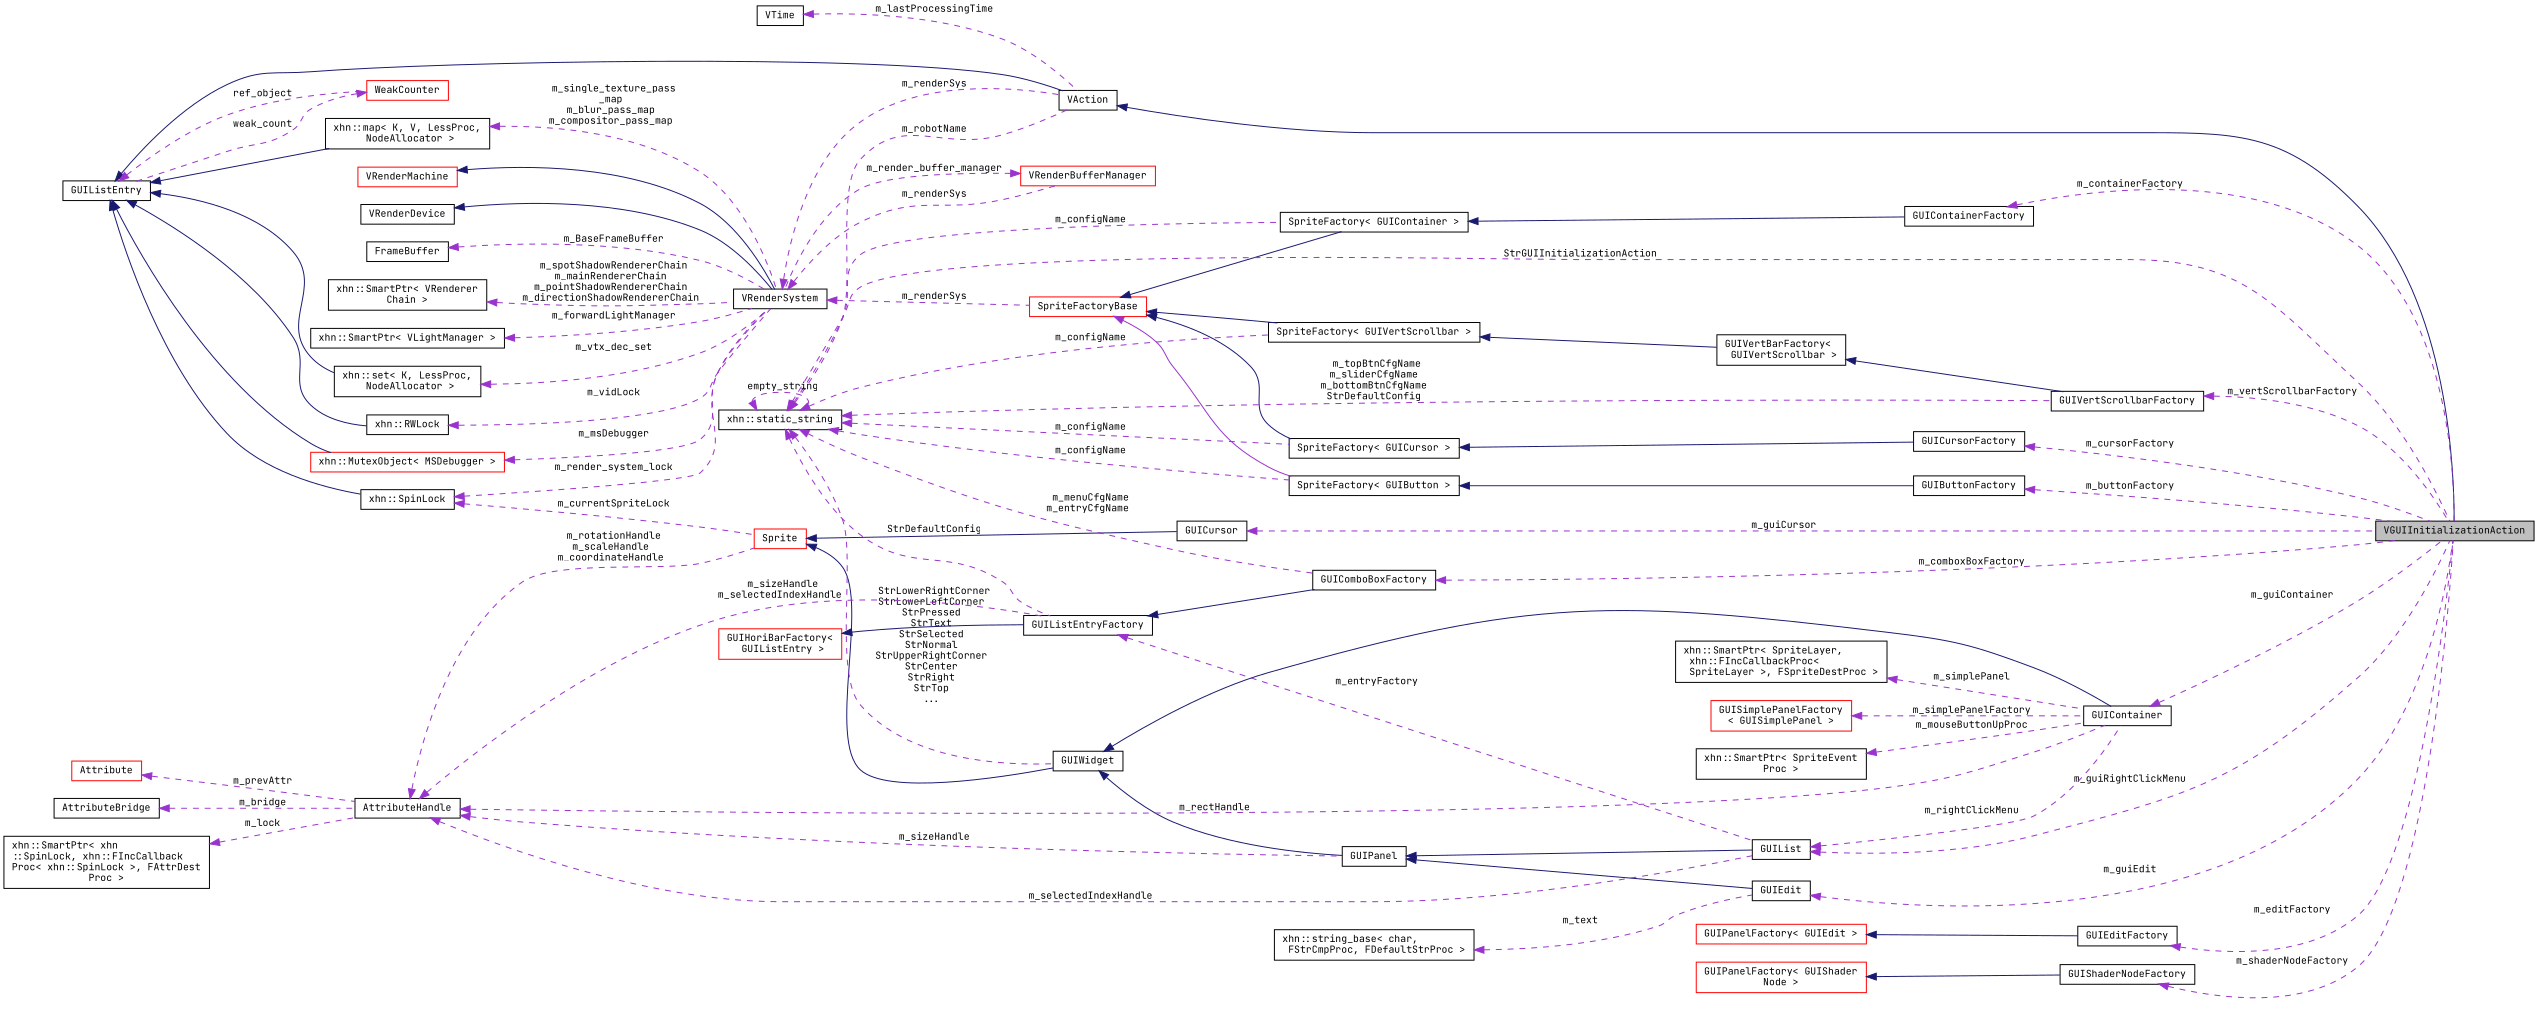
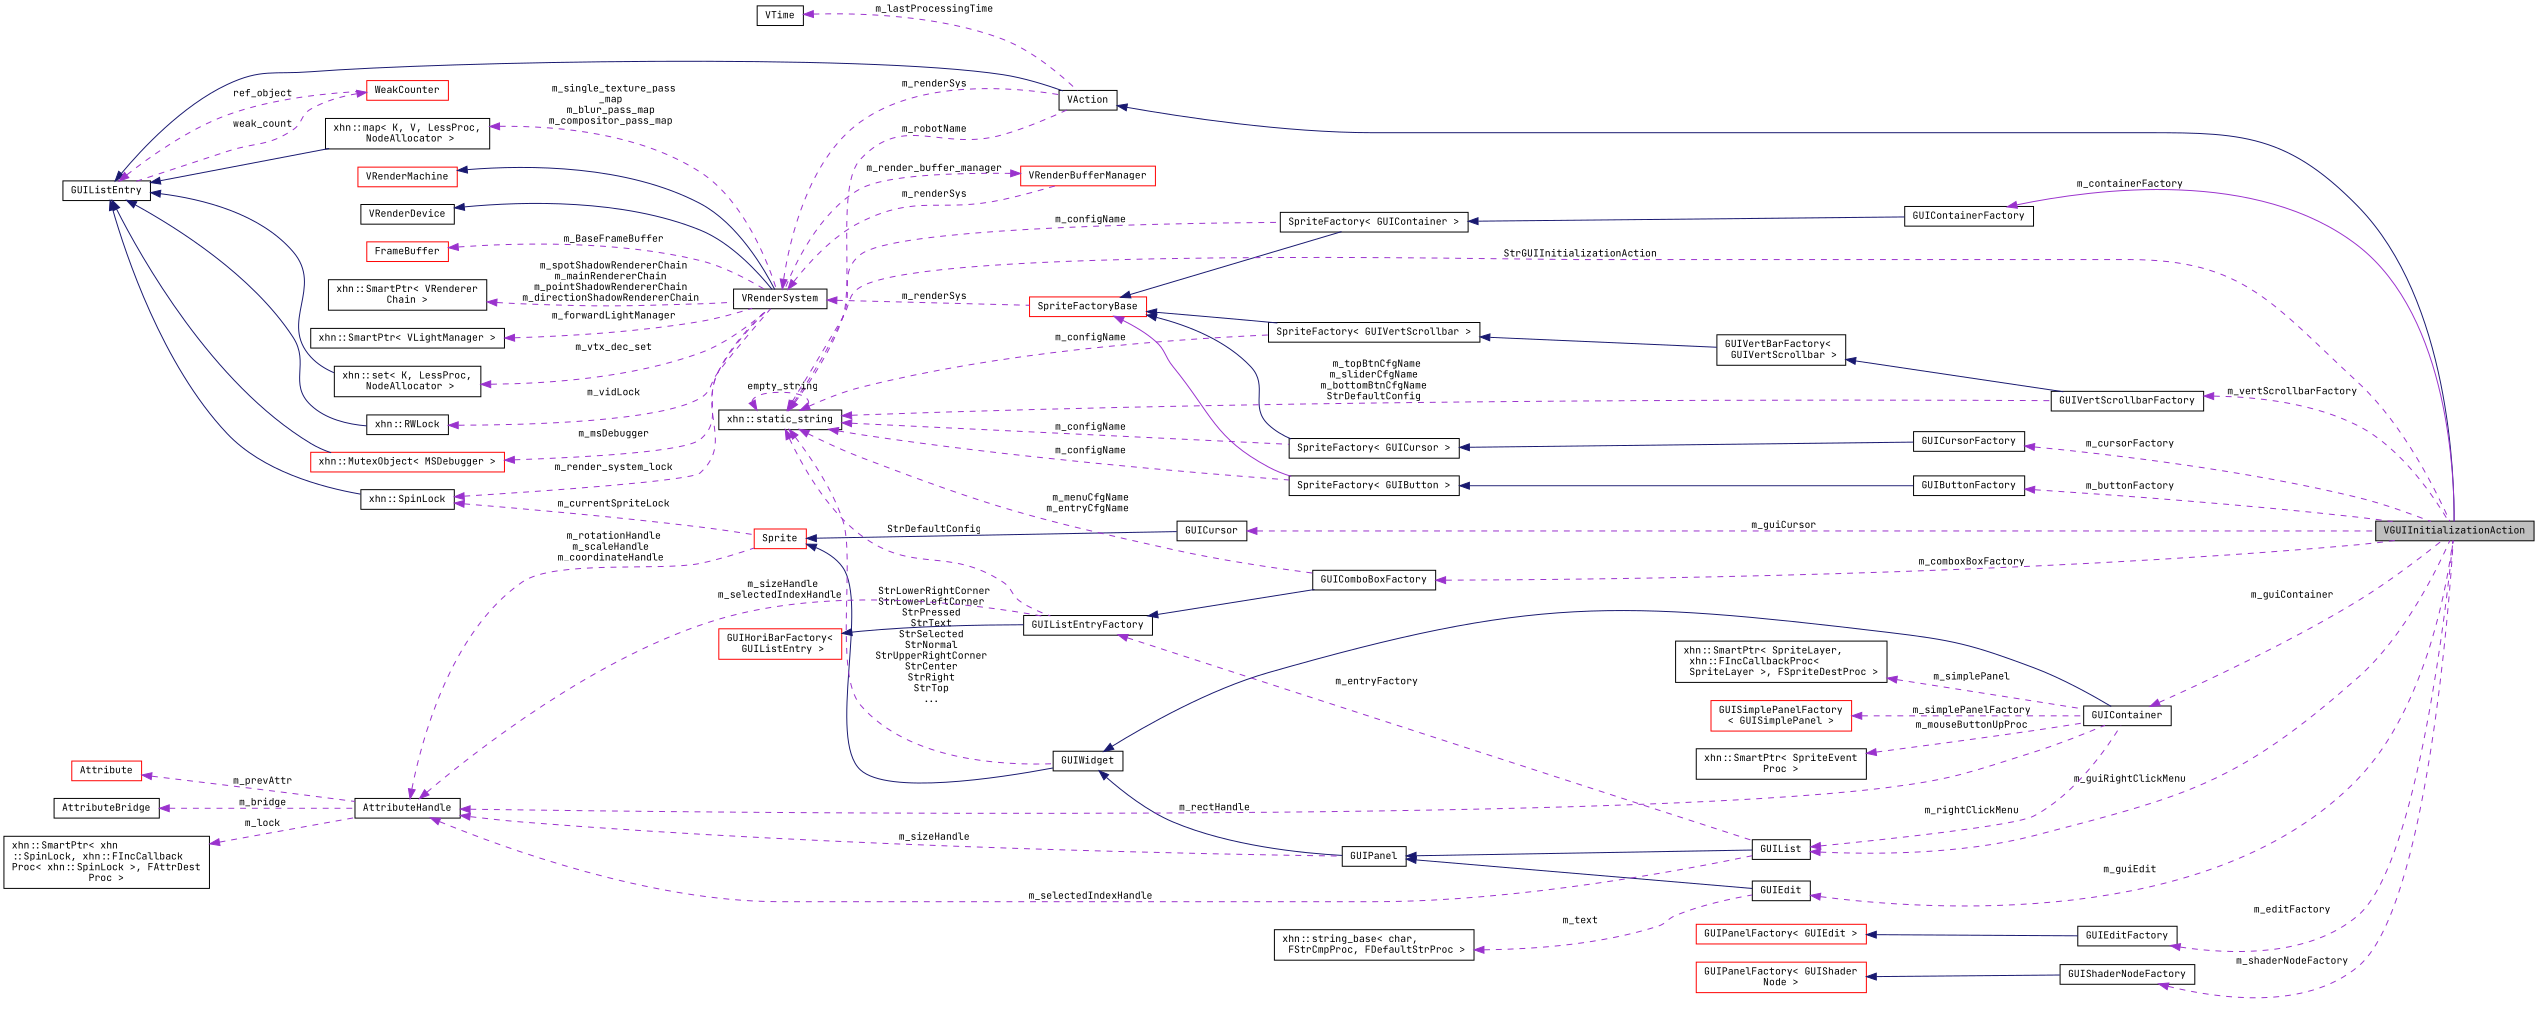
edge "VGUIInitializationAction" -> "GUIContainerFactory": style dashed -> solid
node "FrameBuffer": color black -> red
